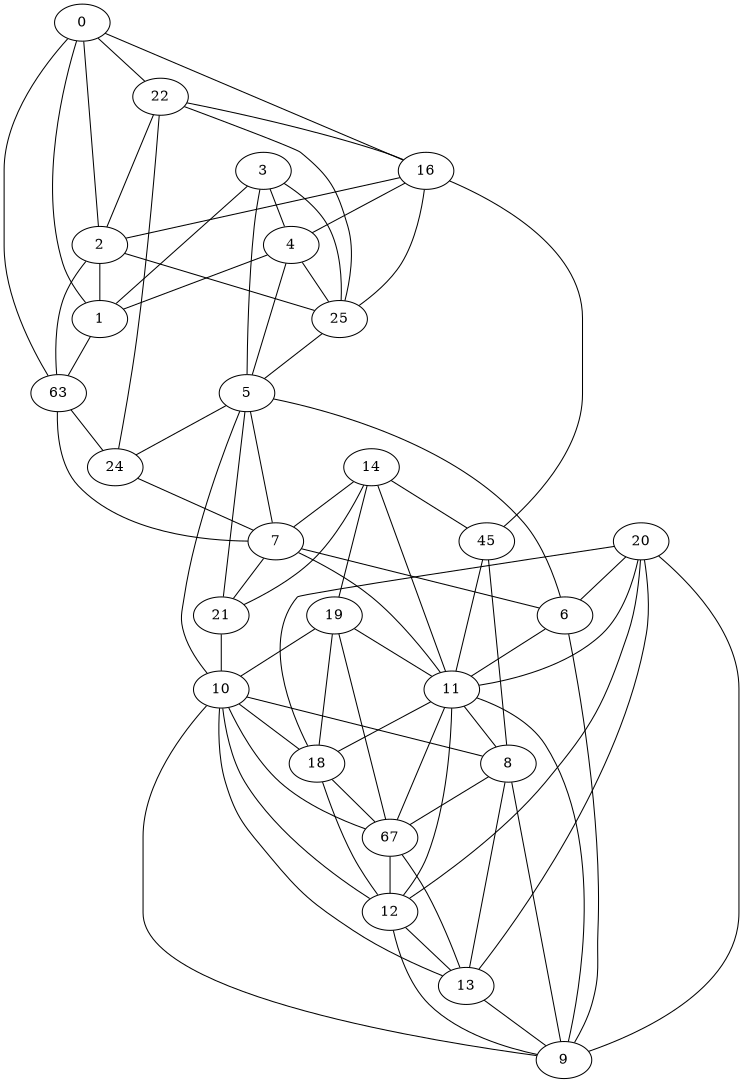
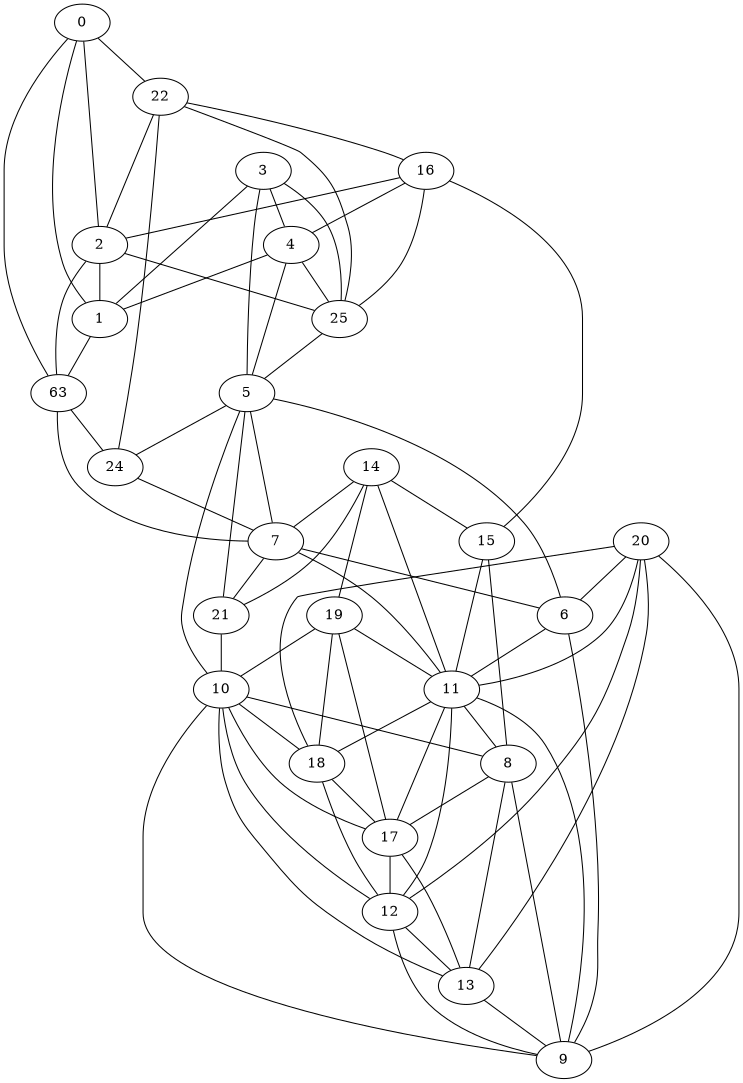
edge "0" -- "16": removed
node "45": label "45" -> "15"
node "67": label "67" -> "17"
